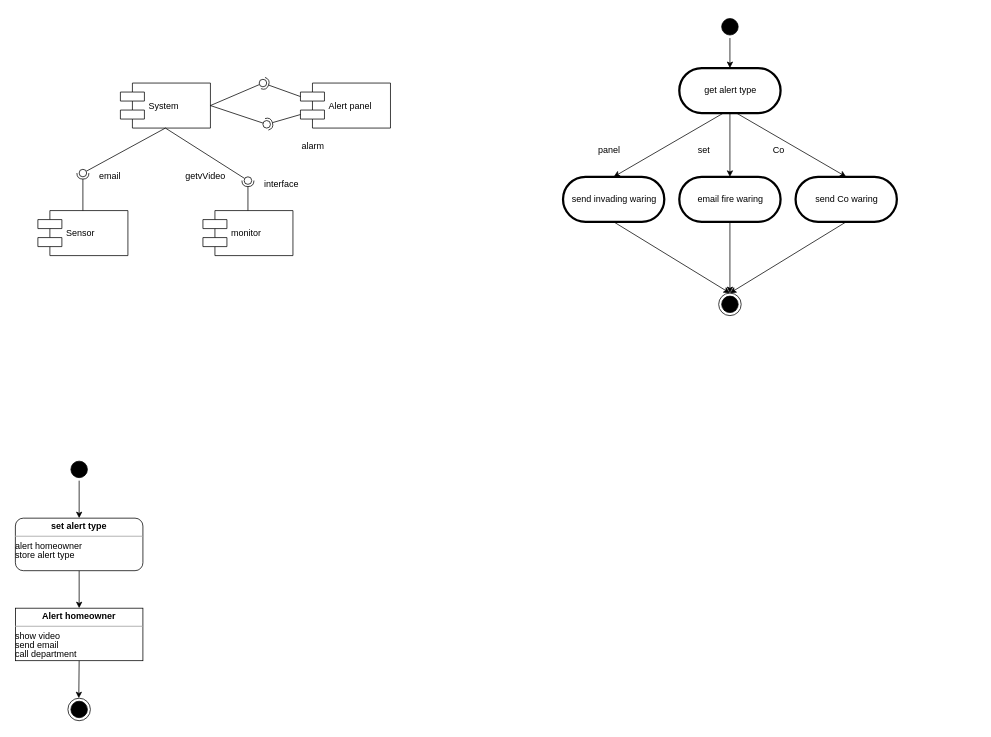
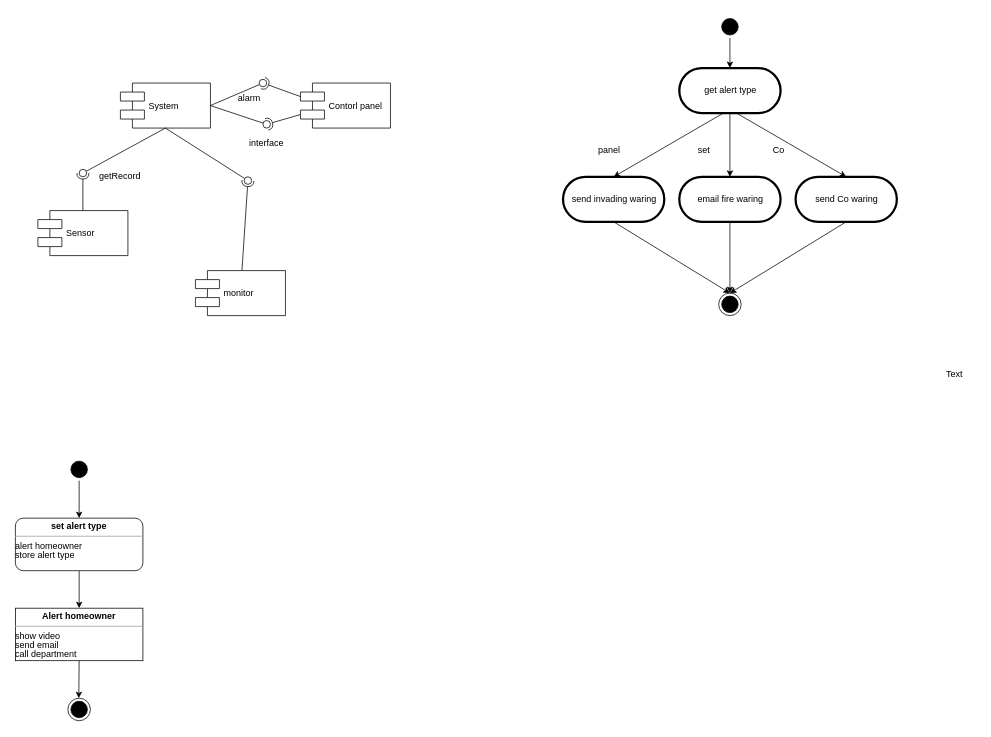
node "Alert panel": label "Alert panel" -> "Contorl panel"
node "alarm": moved (319, 147) -> (255, 98)
node "email": label "email" -> "getRecord"
node "getvVideo": removed
node "interface": moved (285, 184) -> (270, 143)
node "monitor": moved (248, 233) -> (240, 293)
node "Text": added
